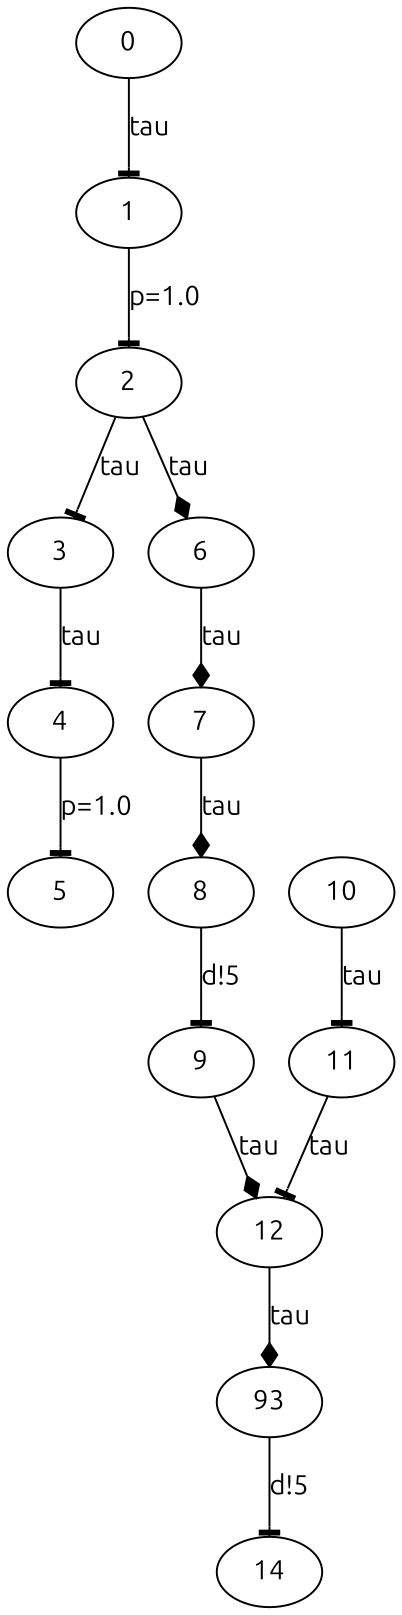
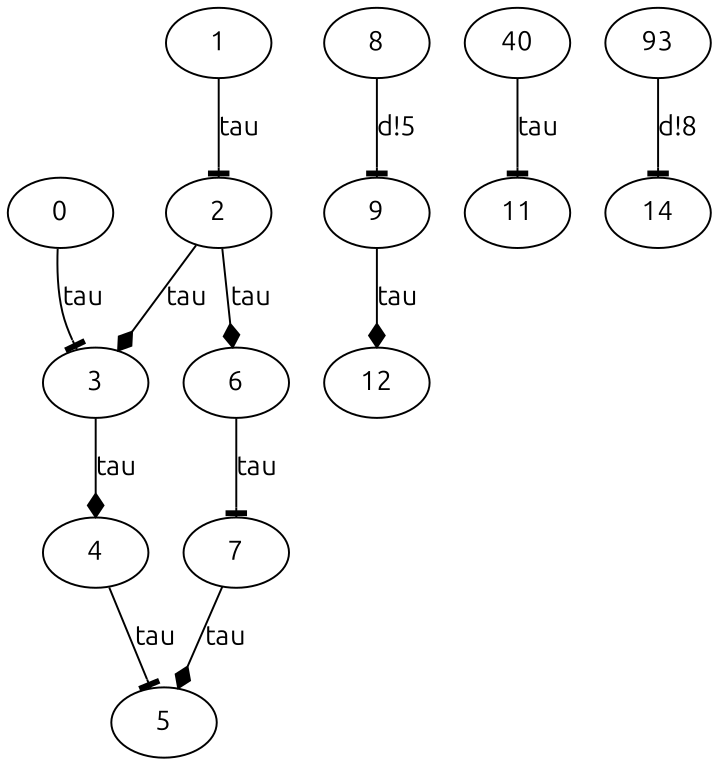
edge "0" -> "1": now "0" -> "3"
edge "1" -> "2": label "p=1.0" -> "tau"
edge "2" -> "3": arrowhead tee -> diamond
edge "6" -> "7": arrowhead diamond -> tee
edge "3" -> "4": arrowhead tee -> diamond
edge "7" -> "8": now "7" -> "5"
edge "4" -> "5": label "p=1.0" -> "tau"
node "10": label "10" -> "40"
edge "11" -> "12": removed, label "tau"
edge "12" -> "93": removed, label "tau"
edge "93" -> "14": label "d!5" -> "d!8"
